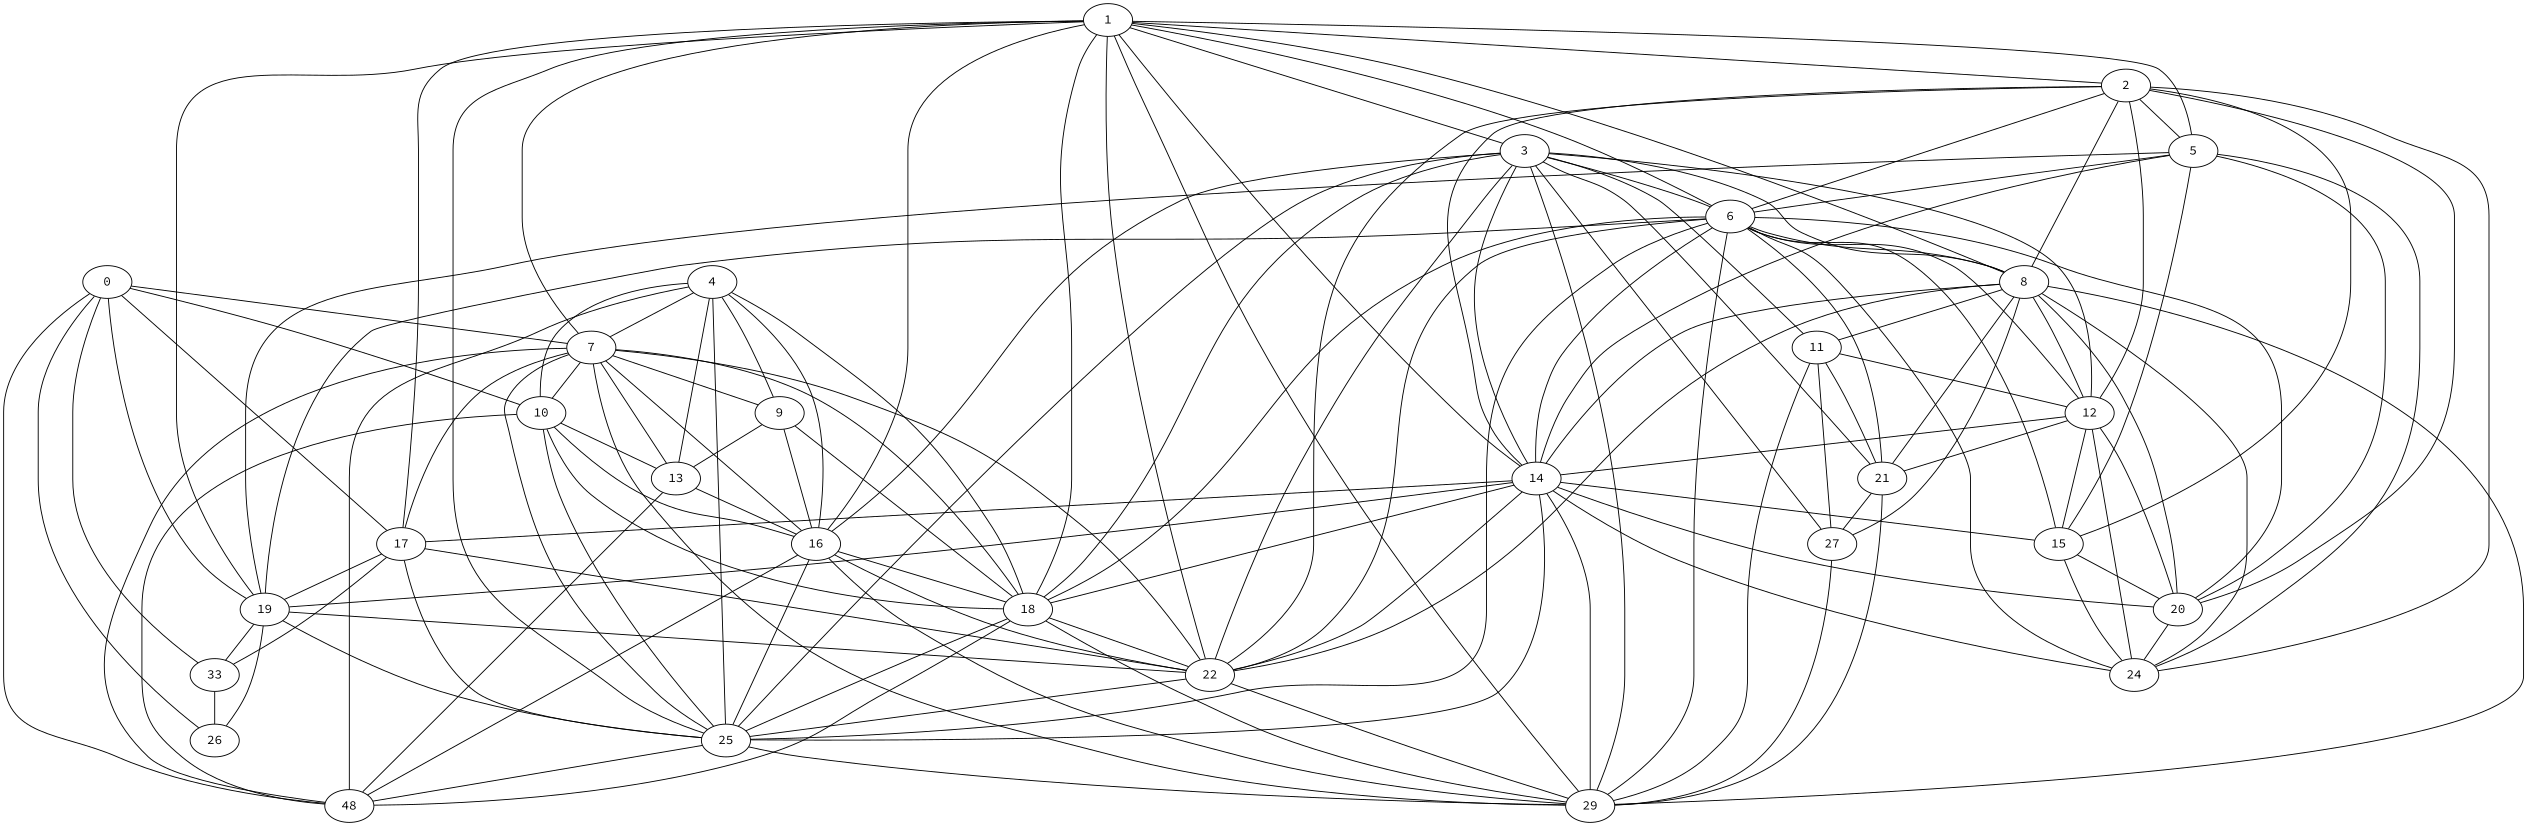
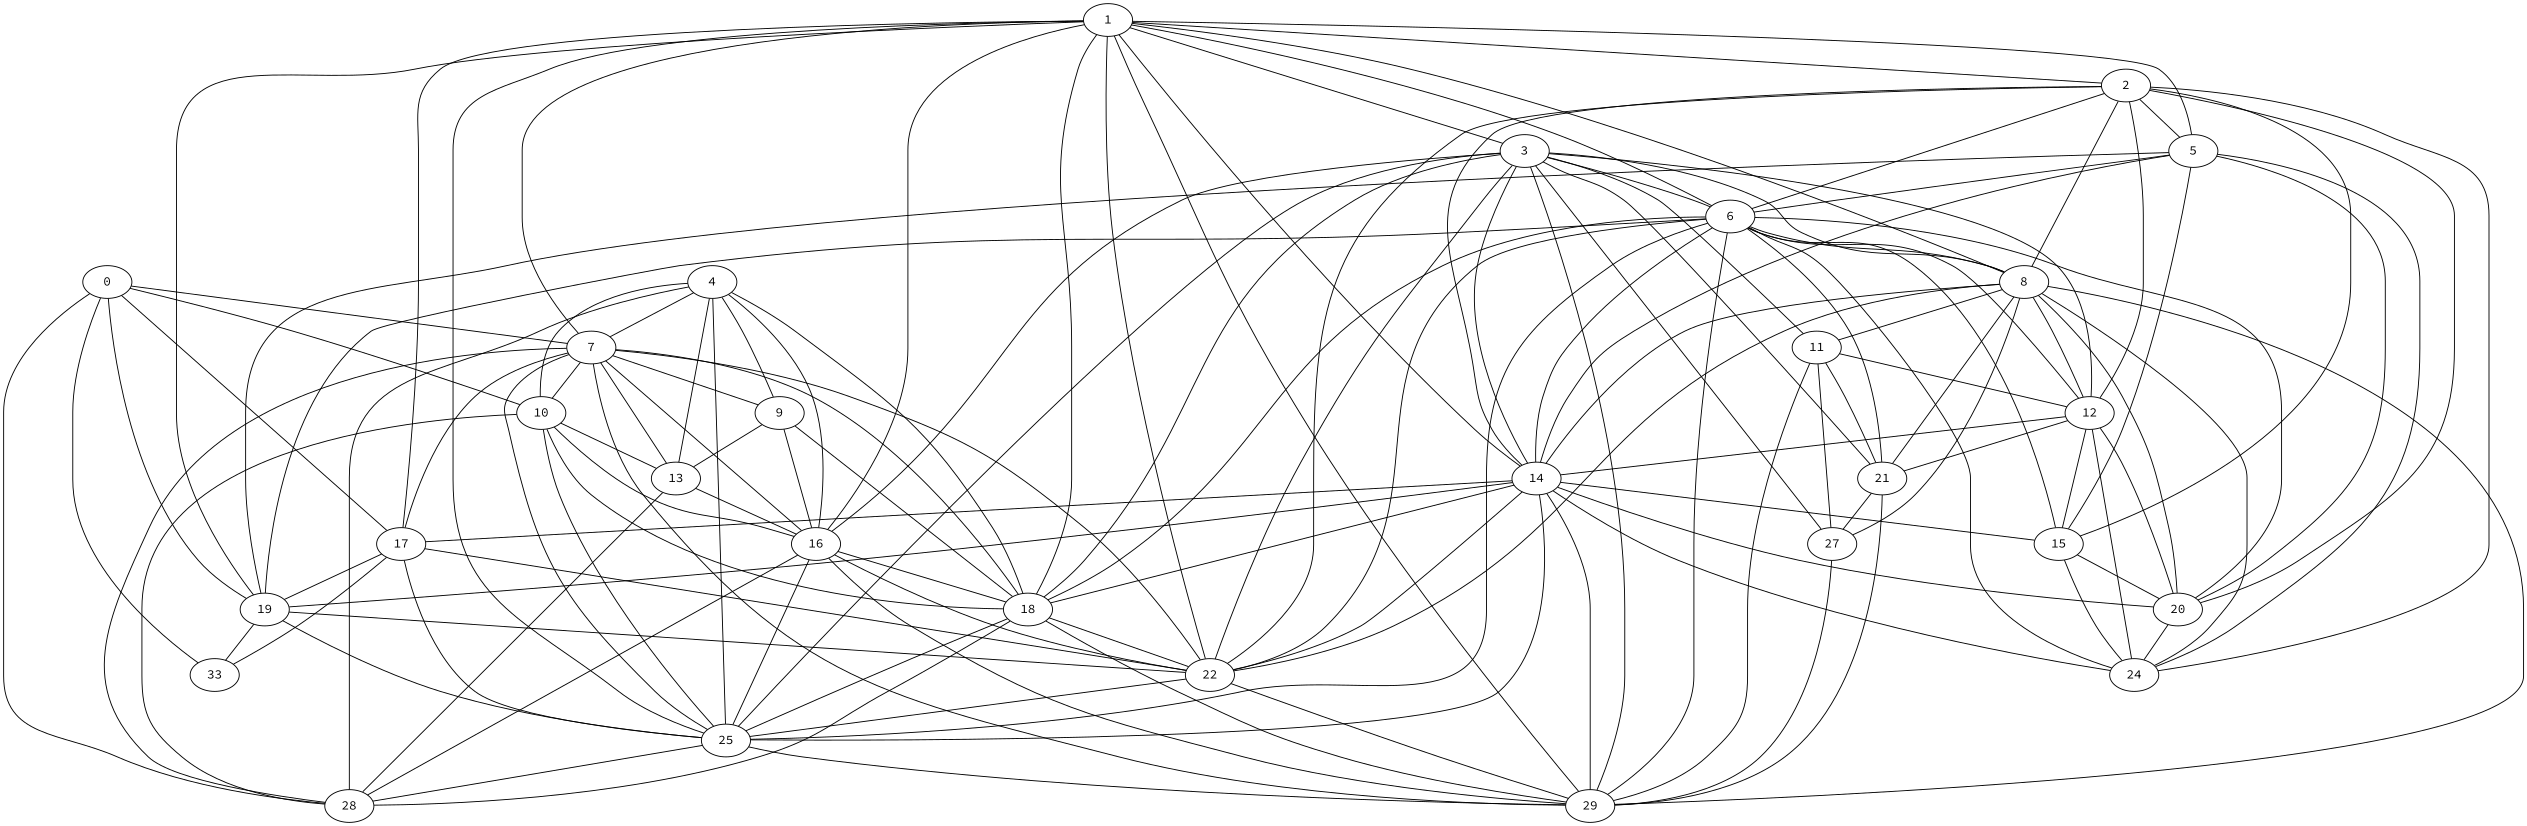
node "26": removed
node "48": label "48" -> "28"
